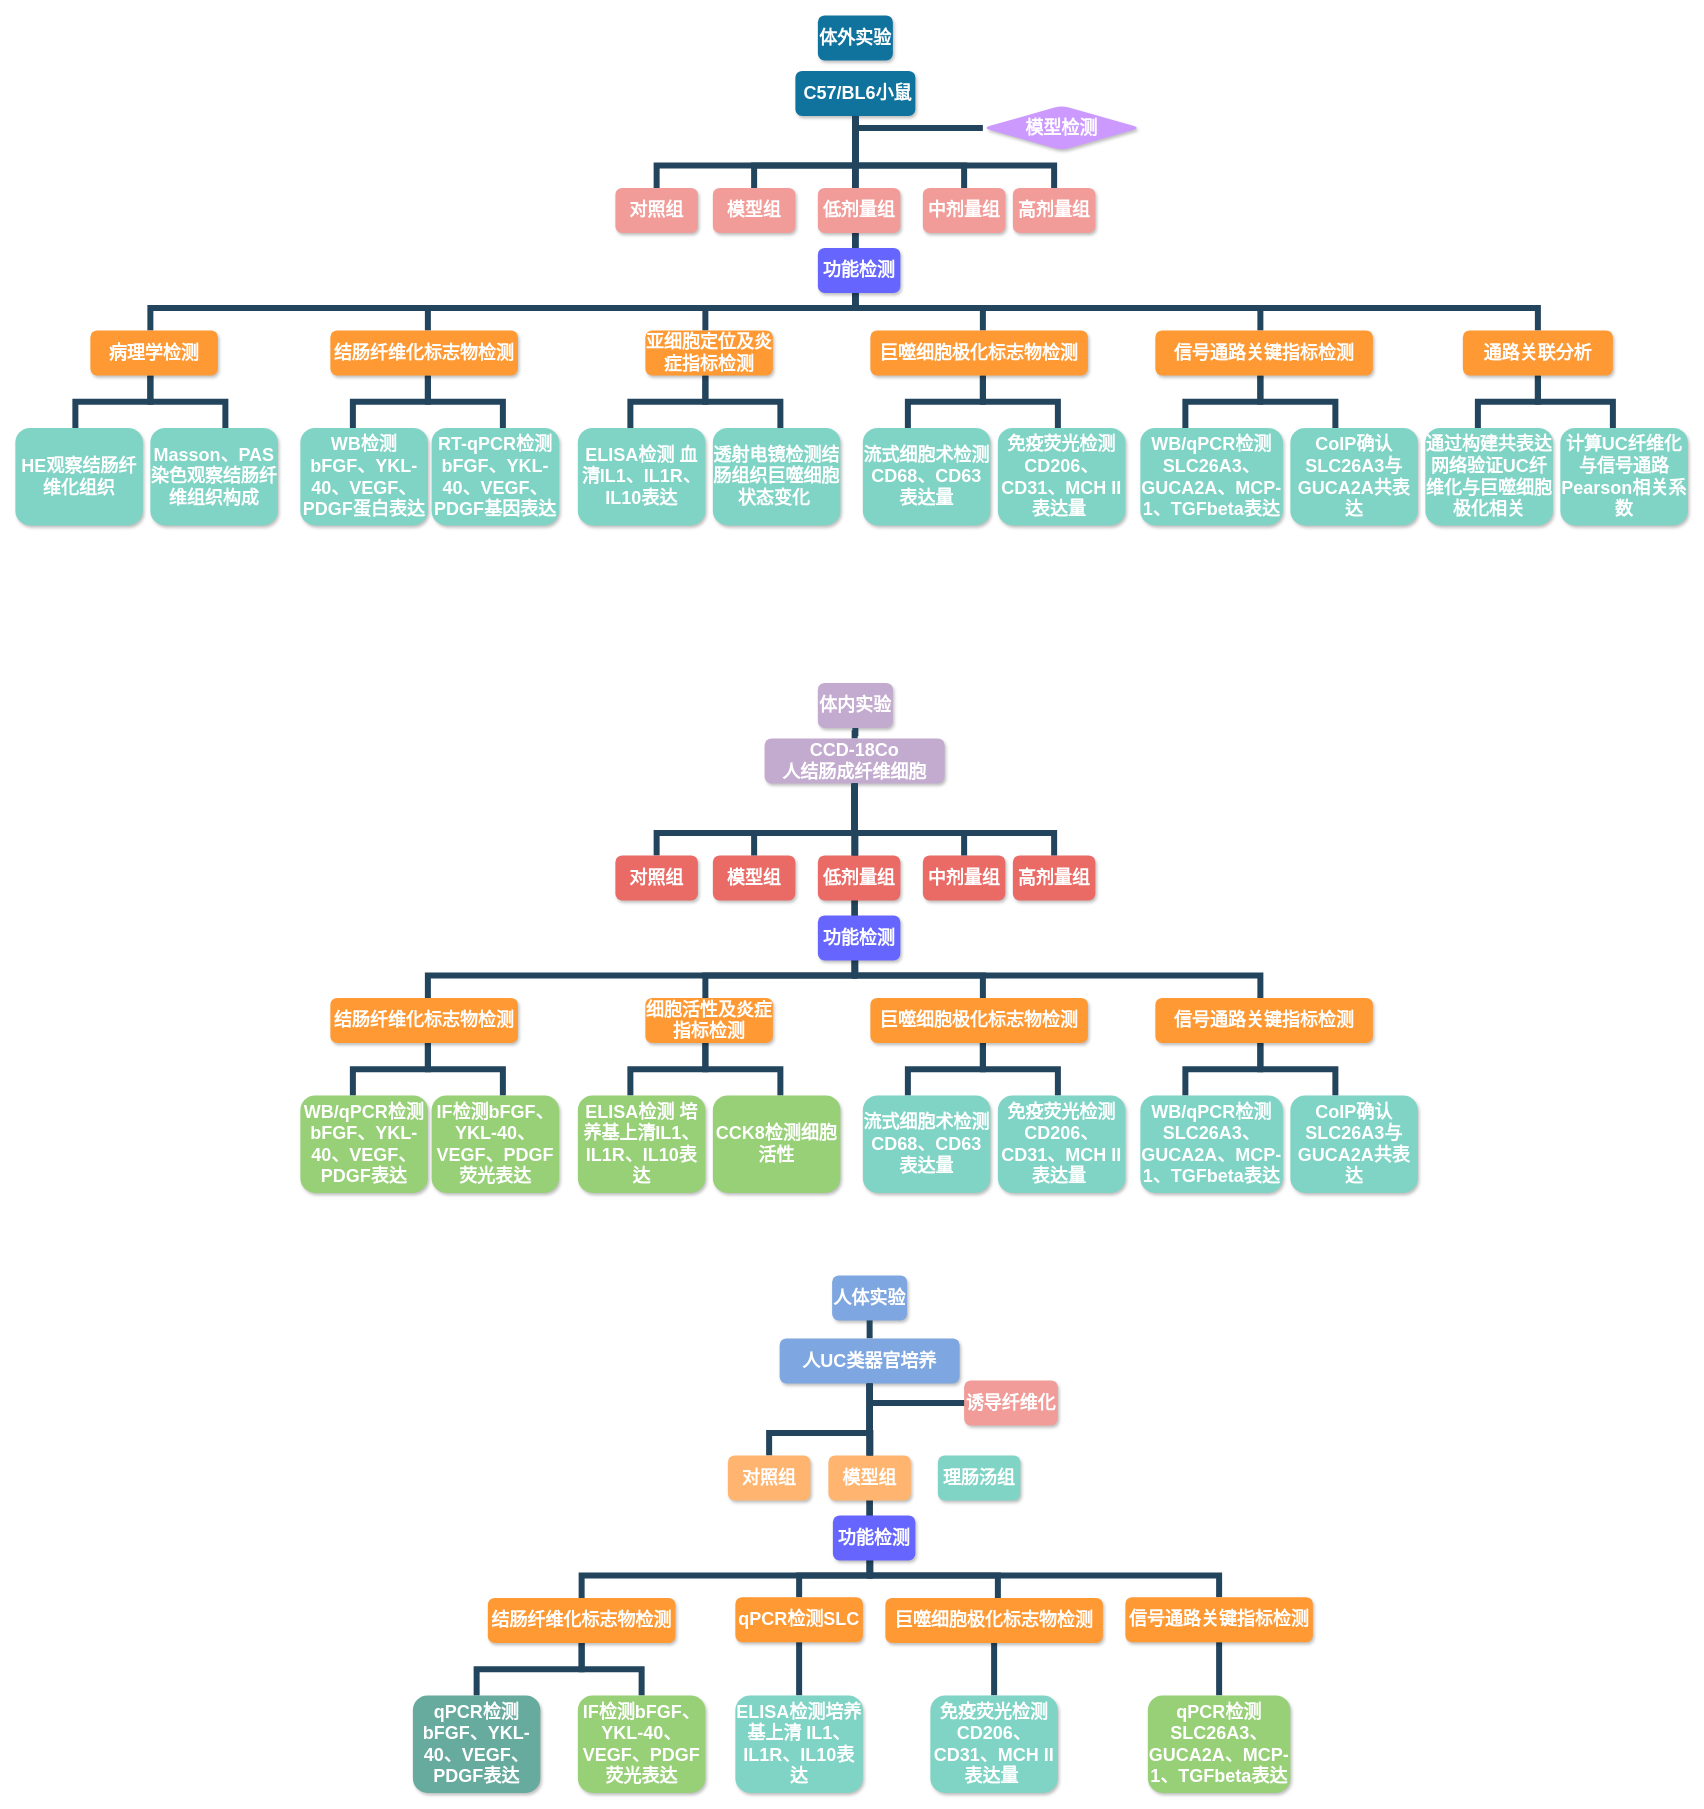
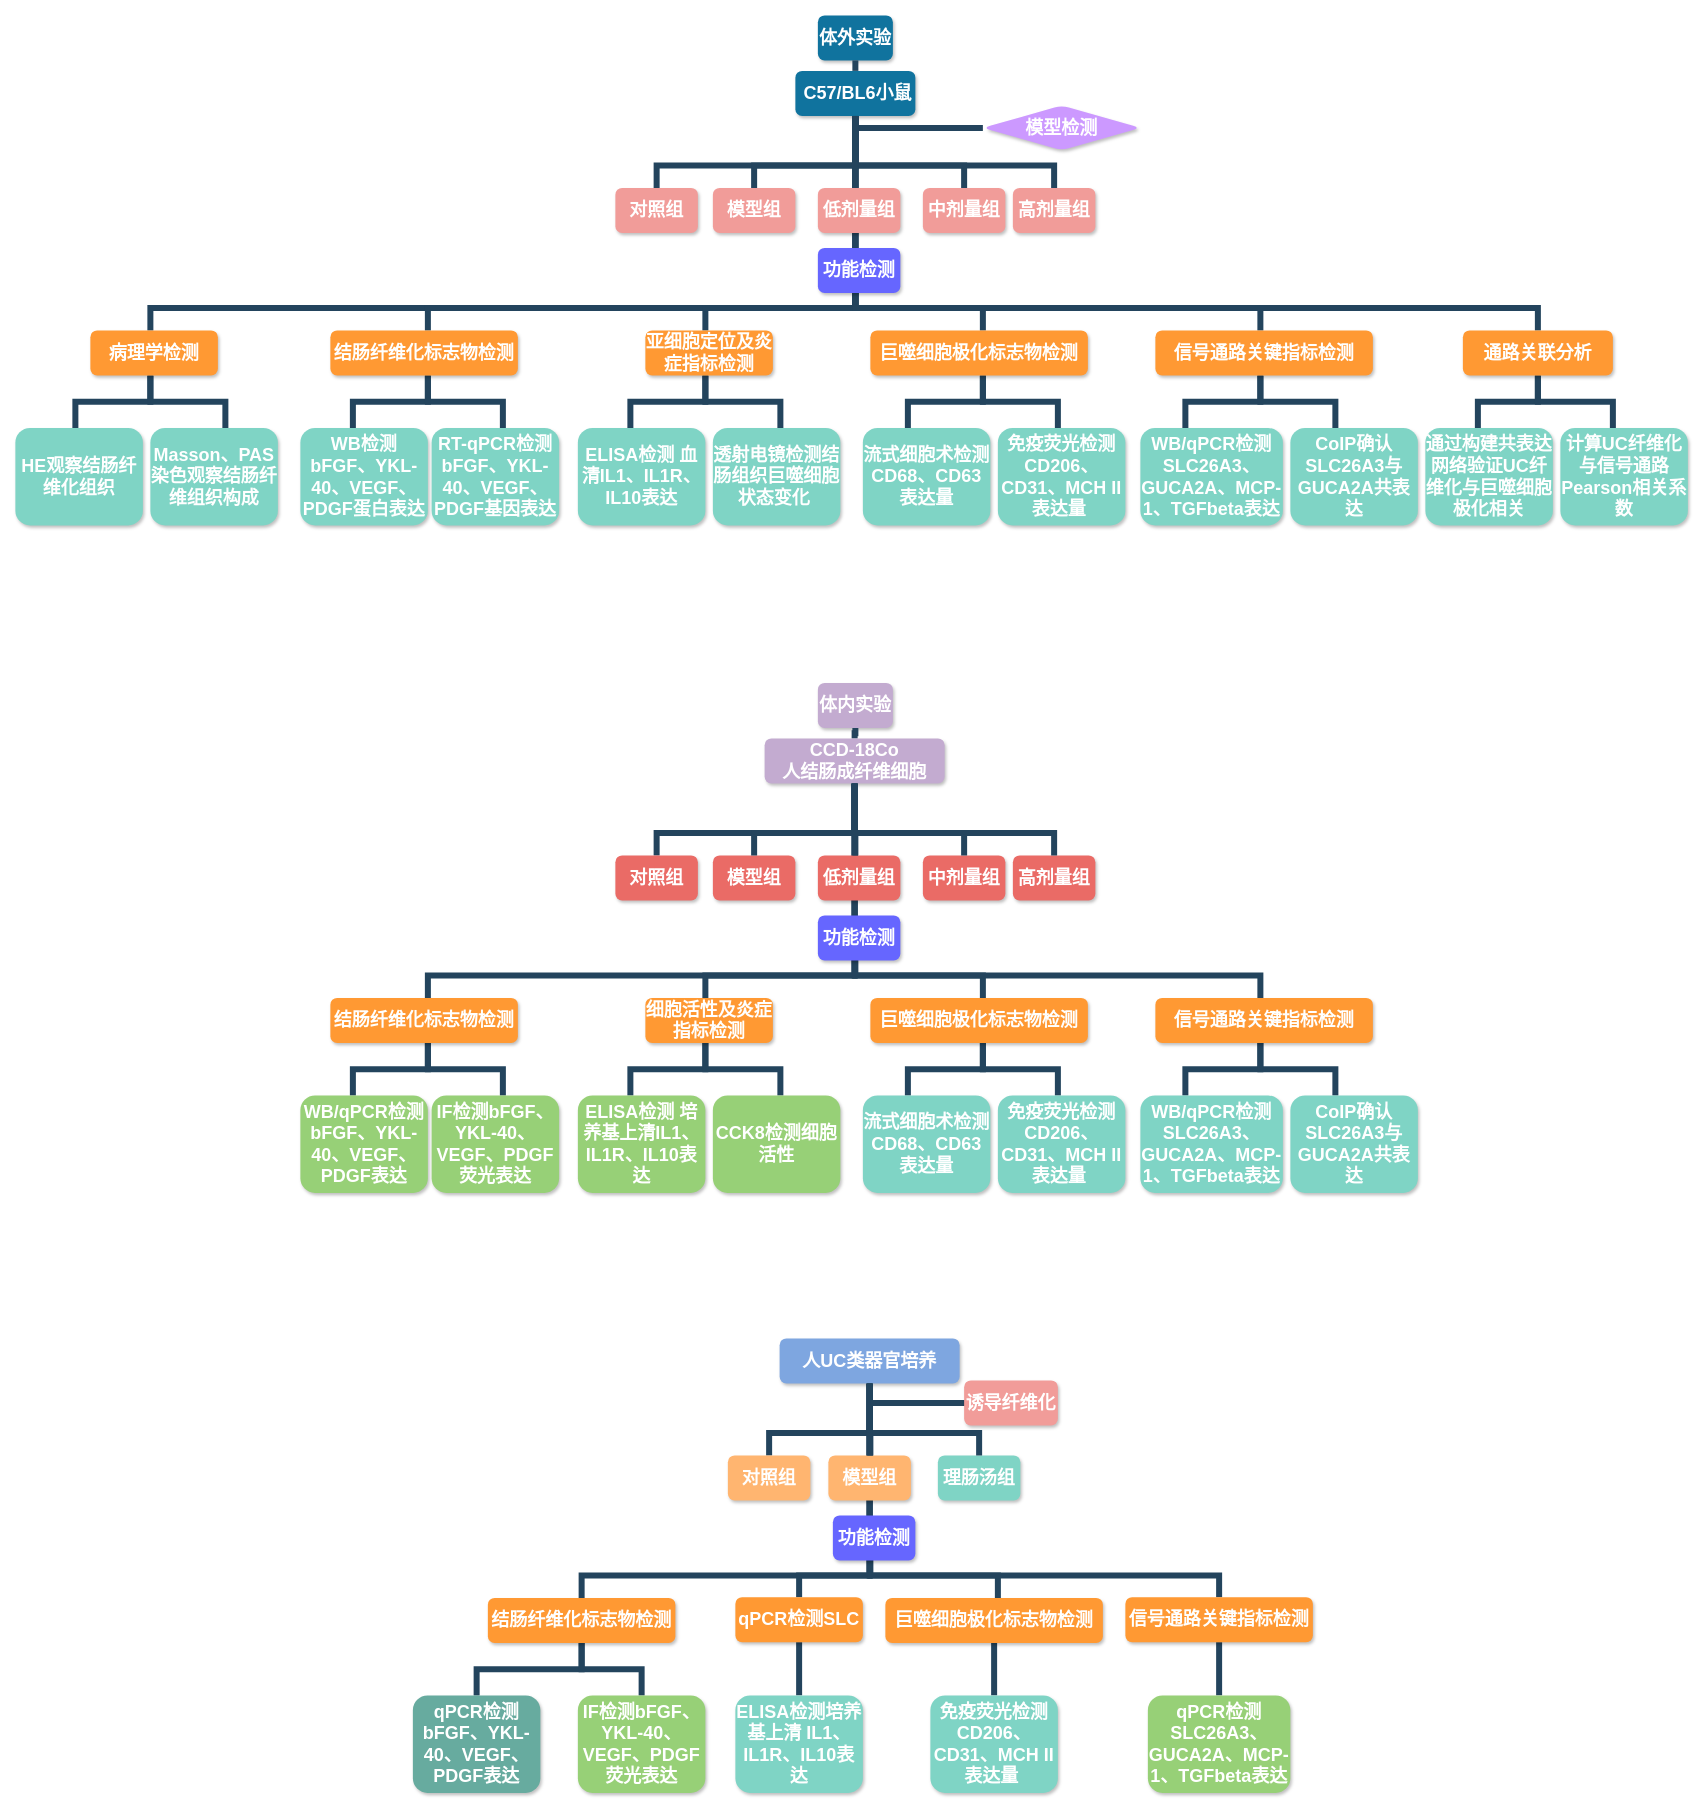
edge "体外实验" -- "C57/BL6小鼠": added
node "人体实验": removed
edge "人体实验" -- "人UC类器官培养": removed
edge "人UC类器官培养" -- "理肠汤组": added
